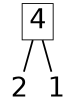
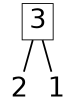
node "4": label "4" -> "3"
